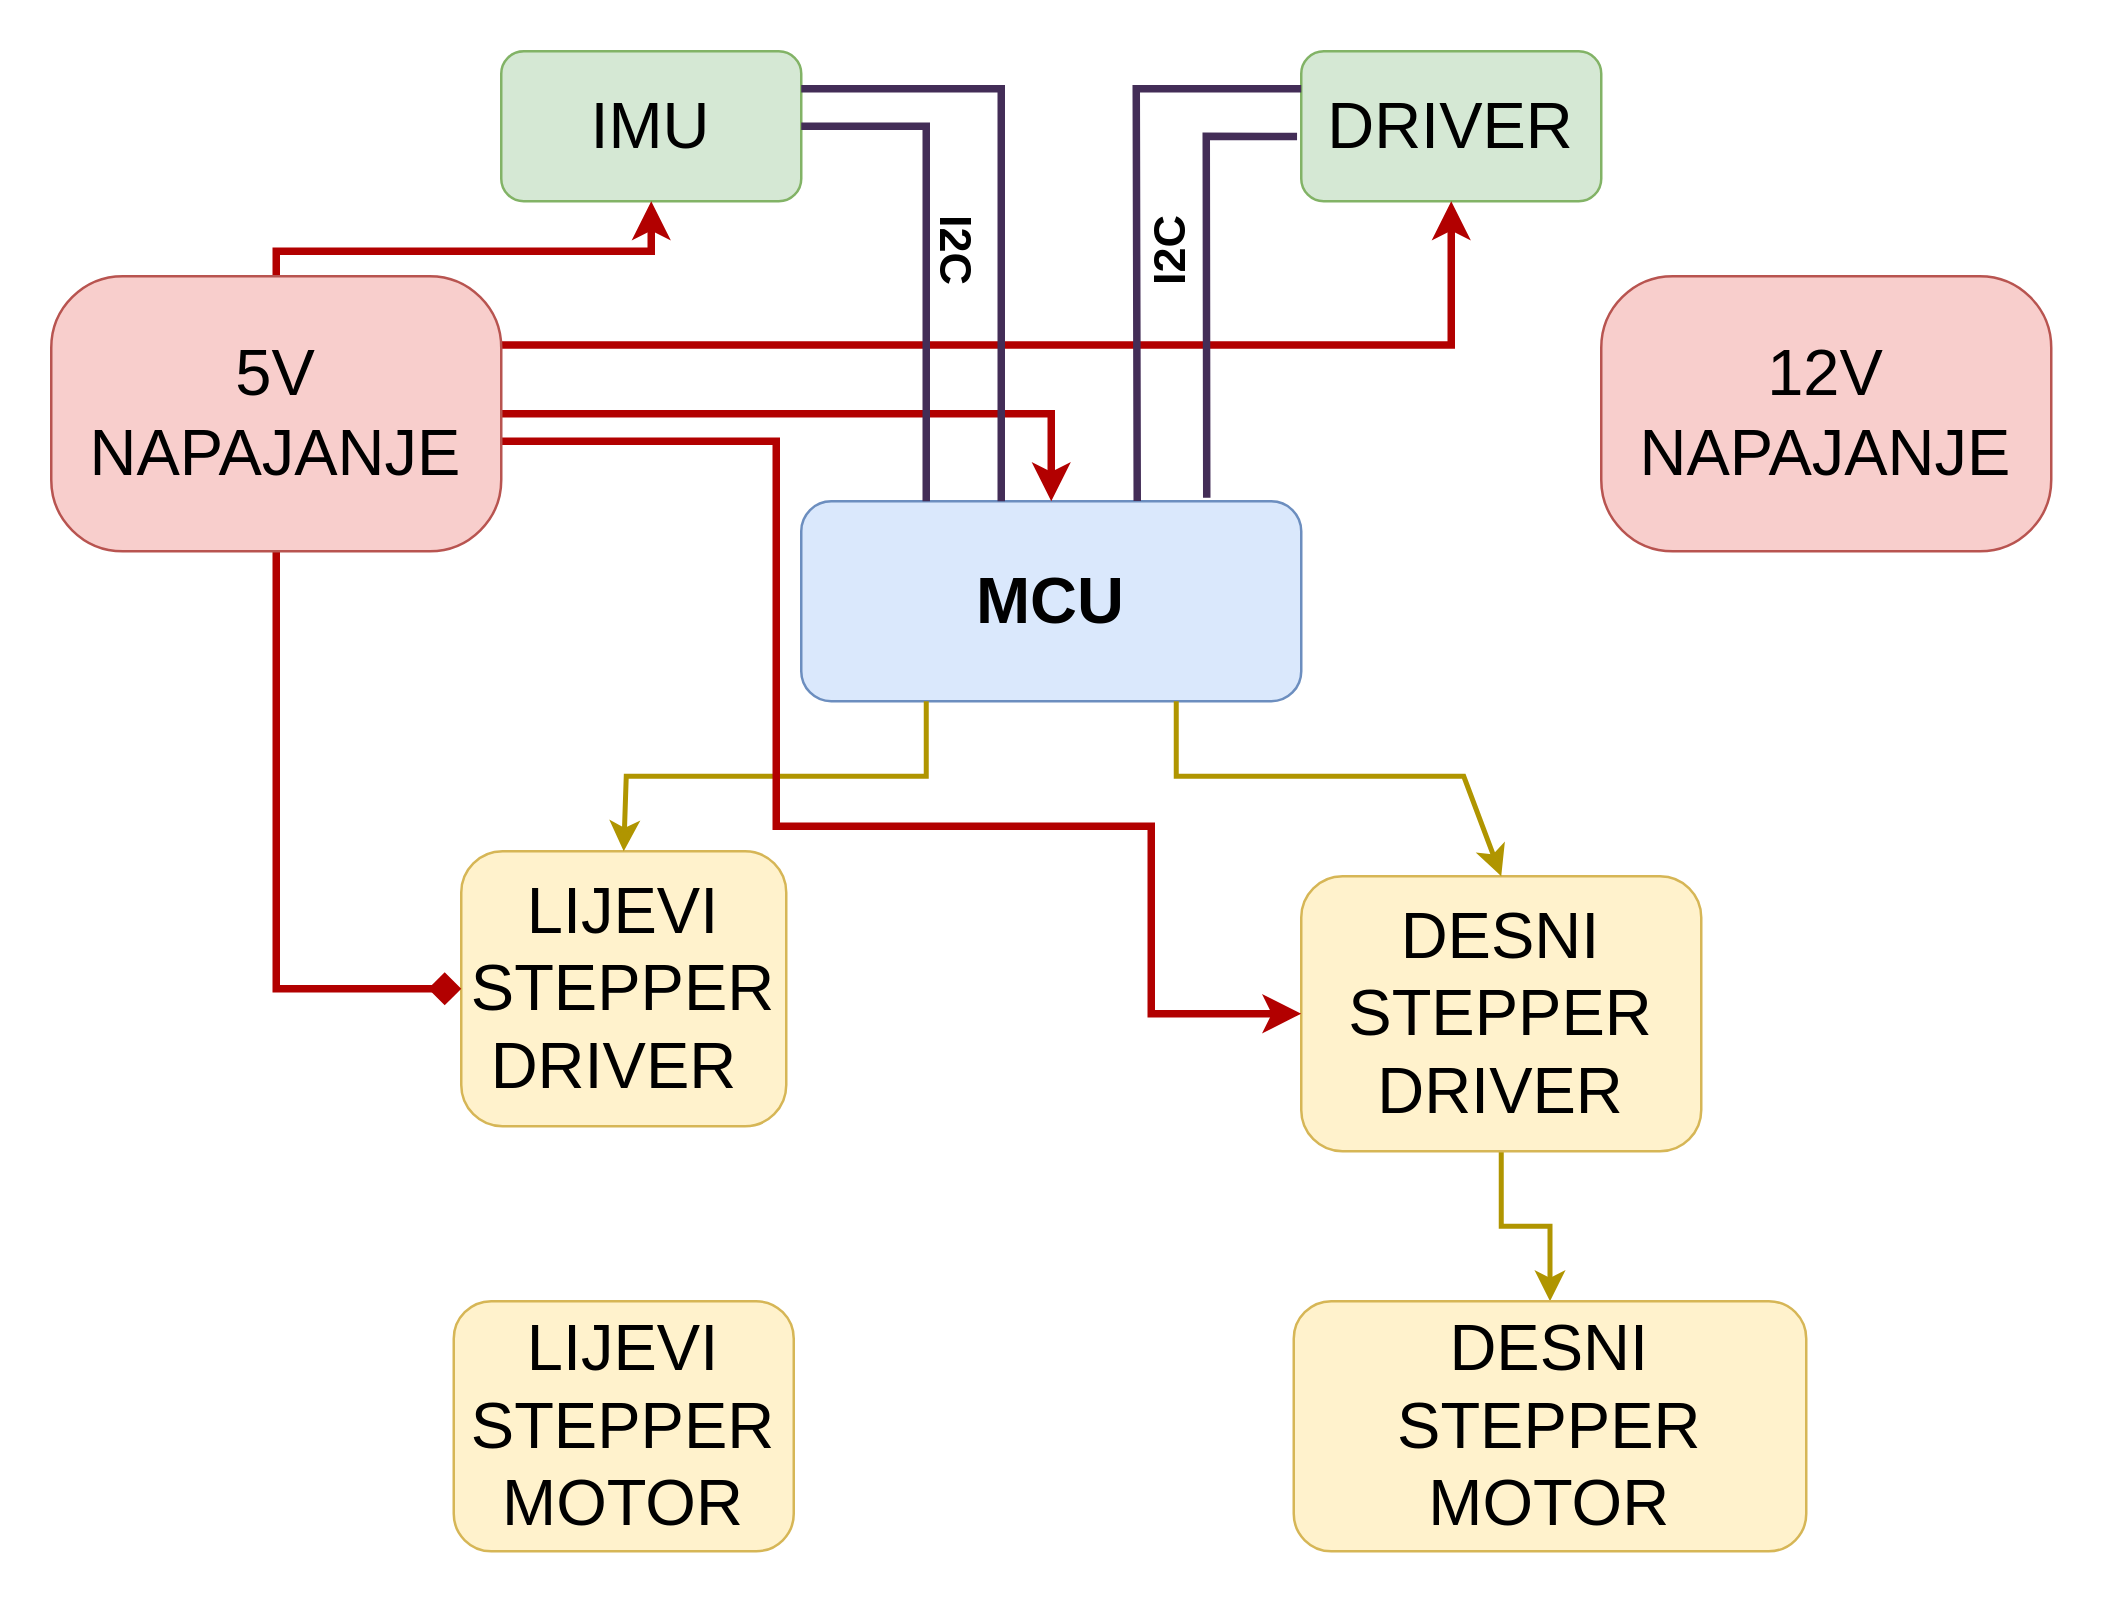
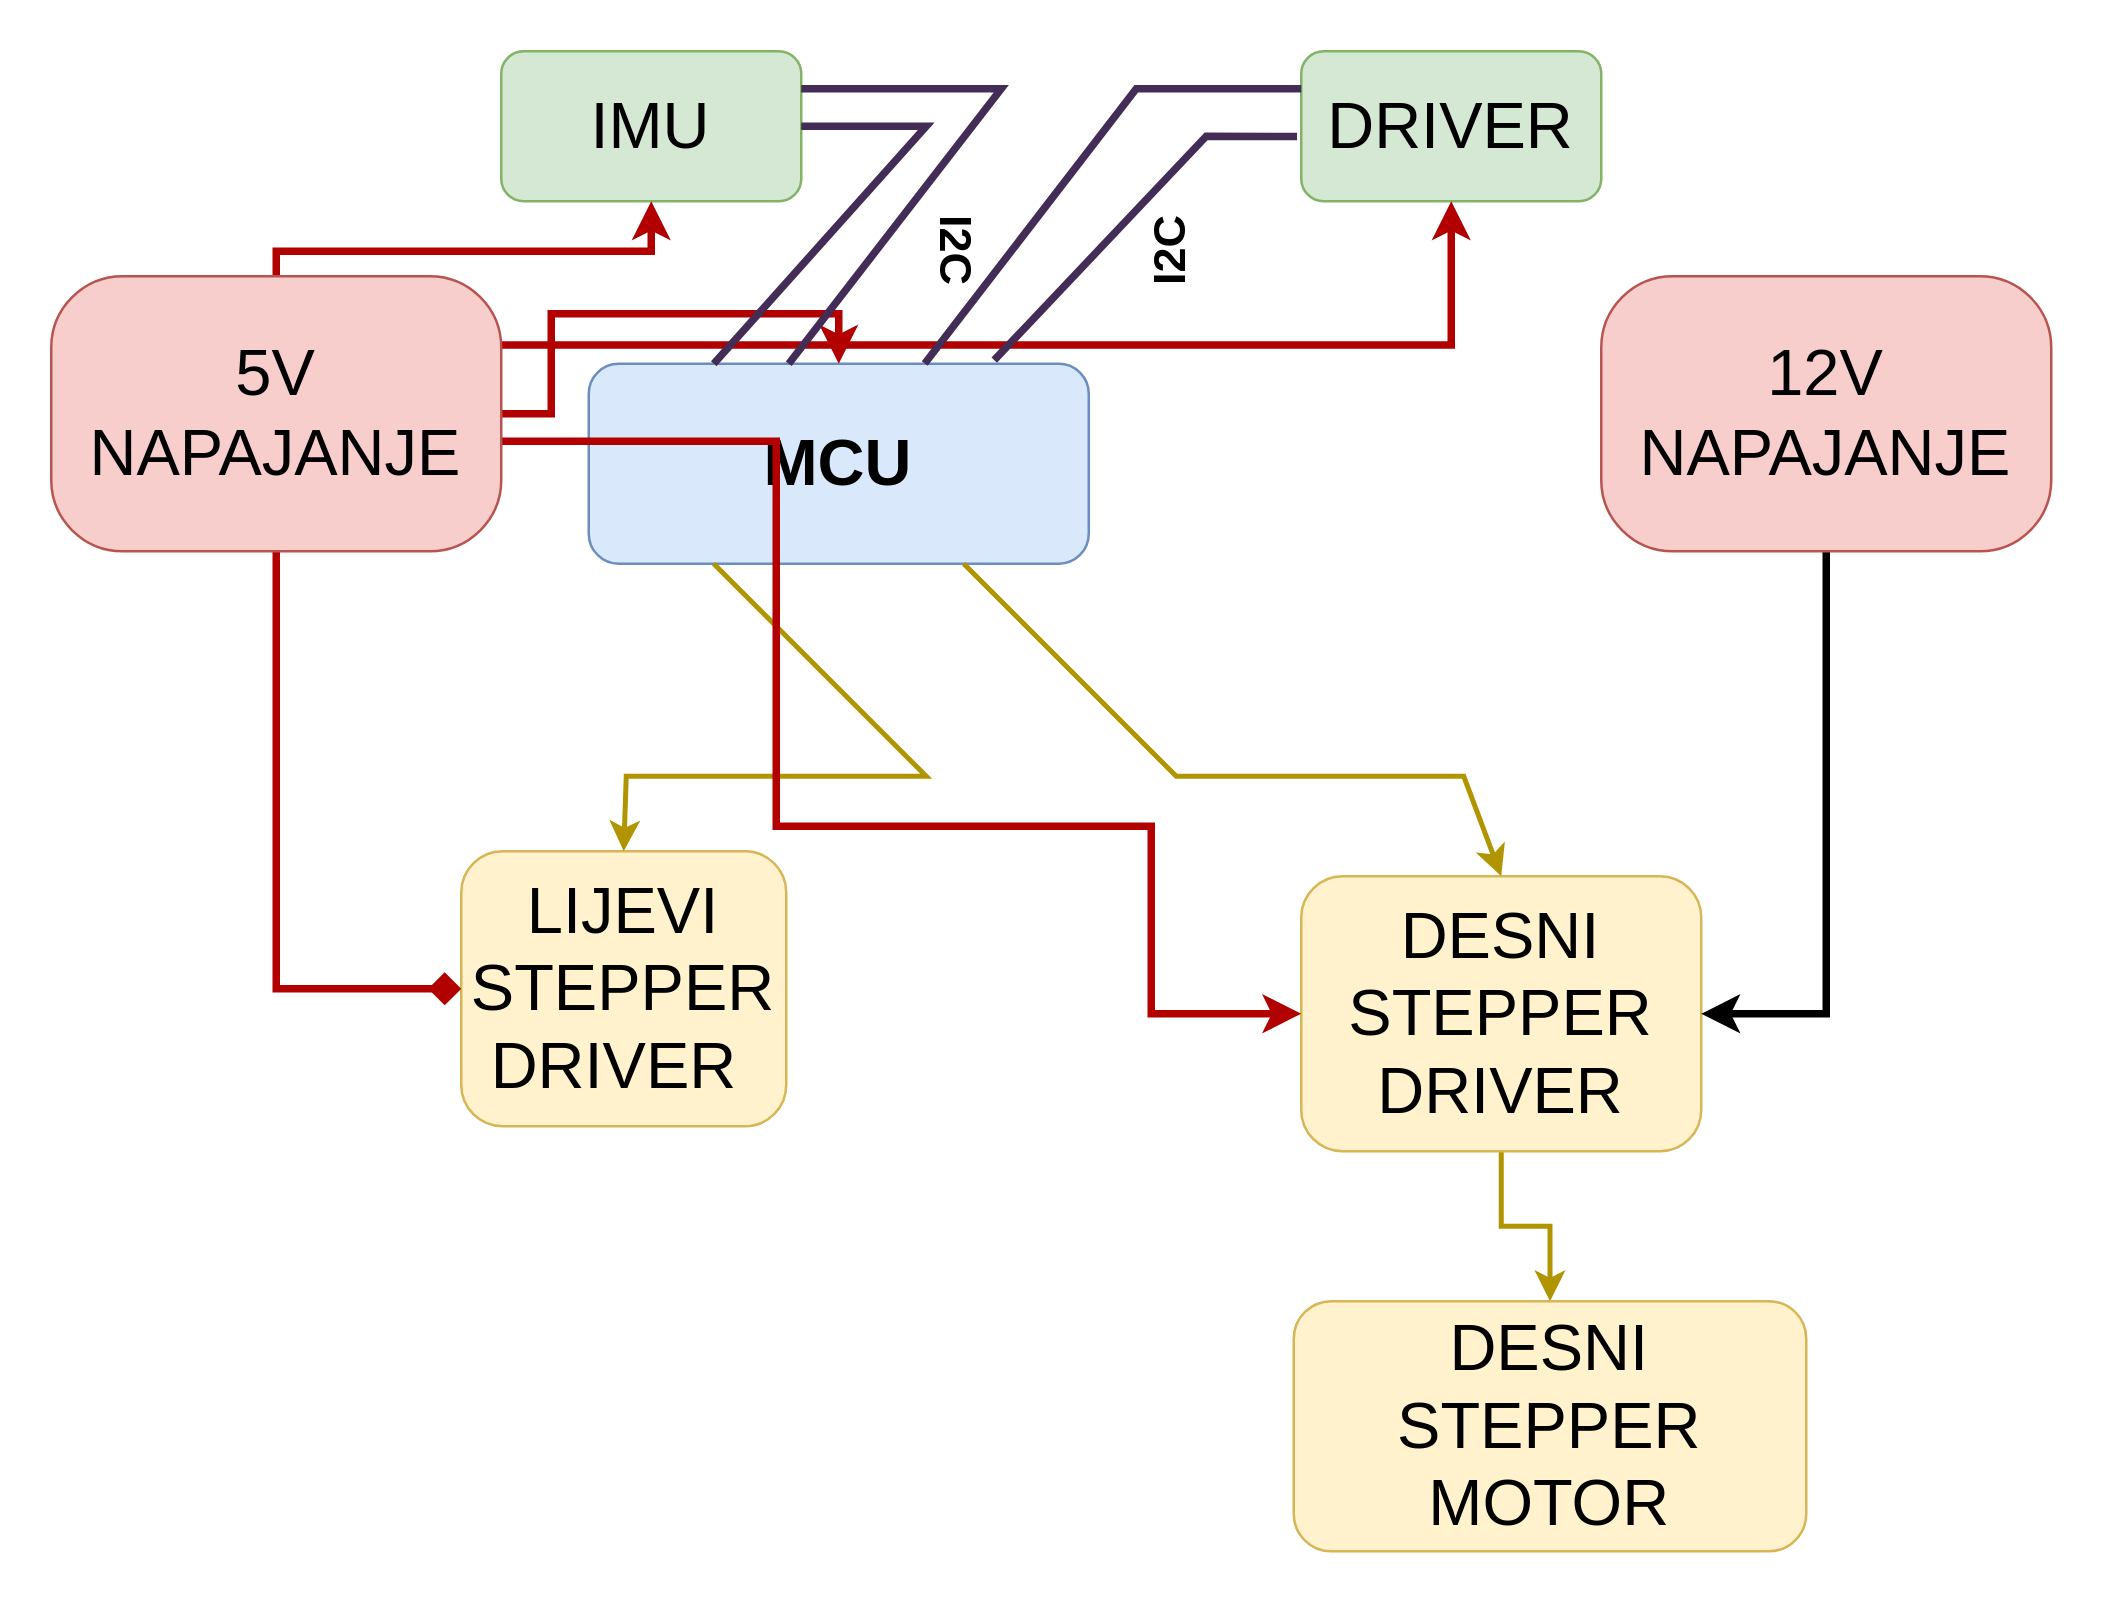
node "MCU": moved (1051, 601) -> (839, 464)
edge "12V NAPAJANJE" -> "DESNI STEPPER DRIVER": added
node "LIJEVI STEPPER MOTOR": removed
